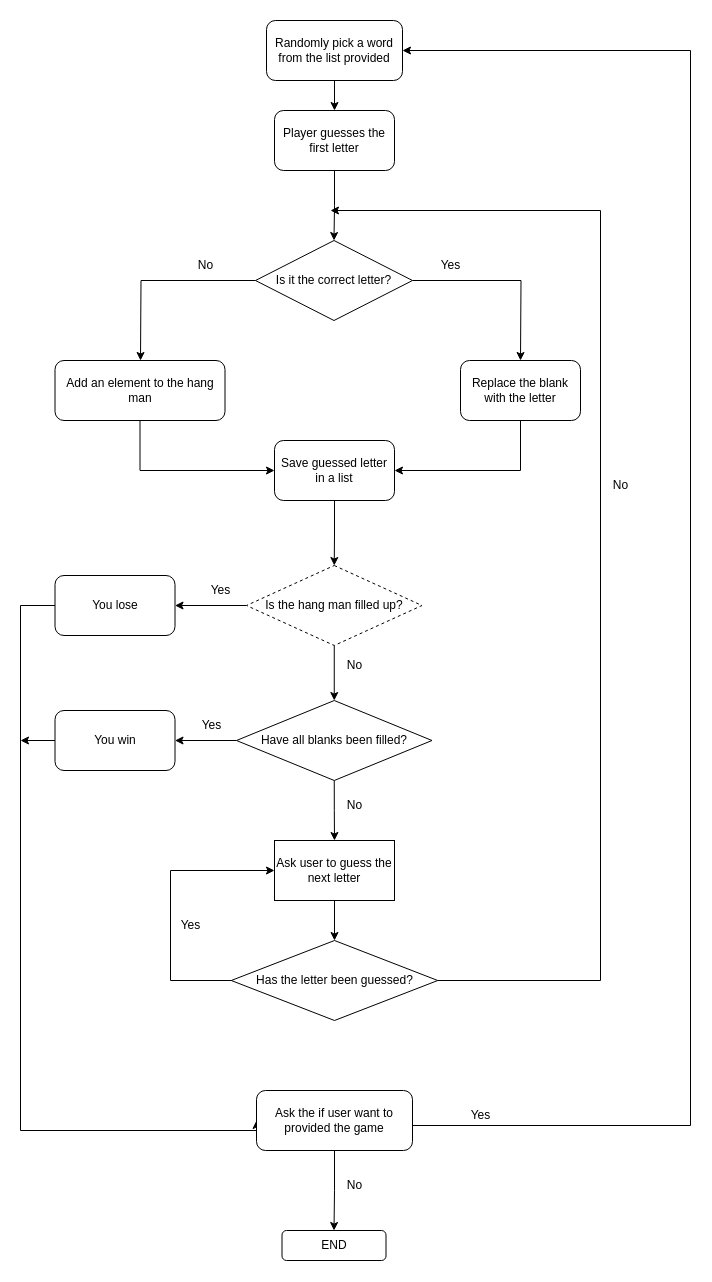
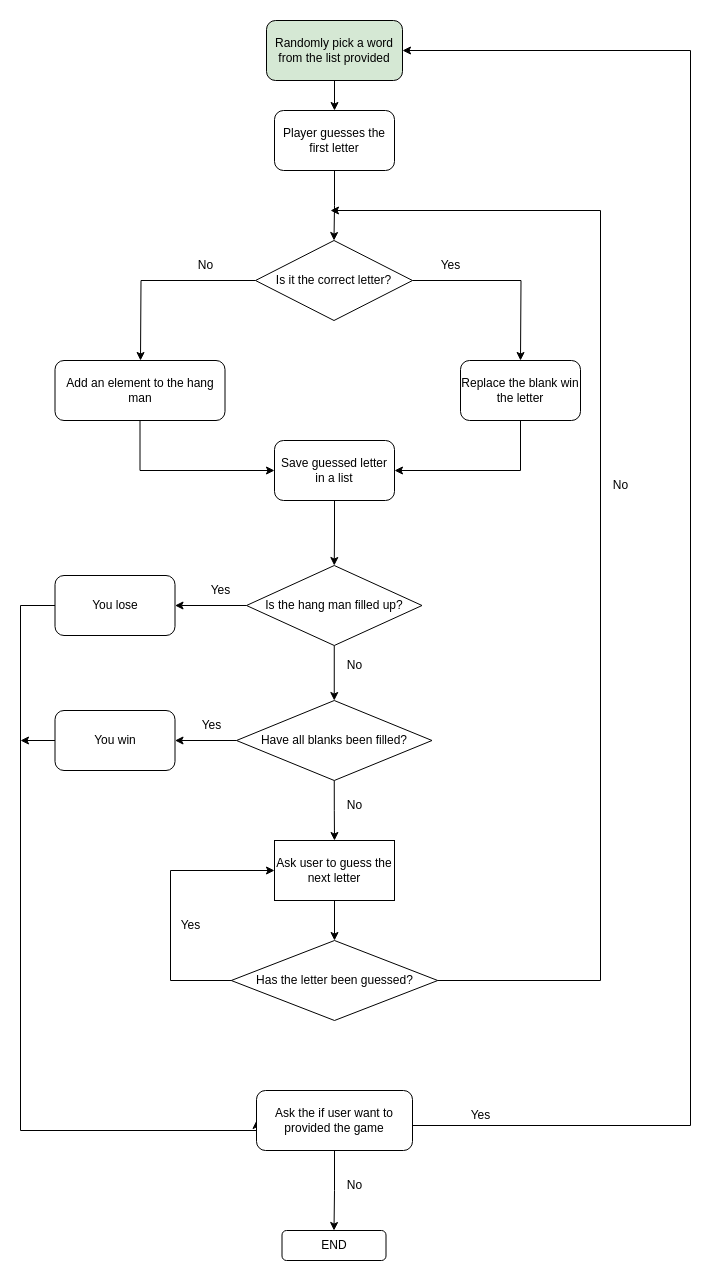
node "Randomly pick a word from the list provided": fillcolor #ffffff -> #d5e8d4
node "Replace the blank with the letter": label "Replace the blank with the letter" -> "Replace the blank win the letter"
node "Is the hang man filled up?": style dashed -> solid
